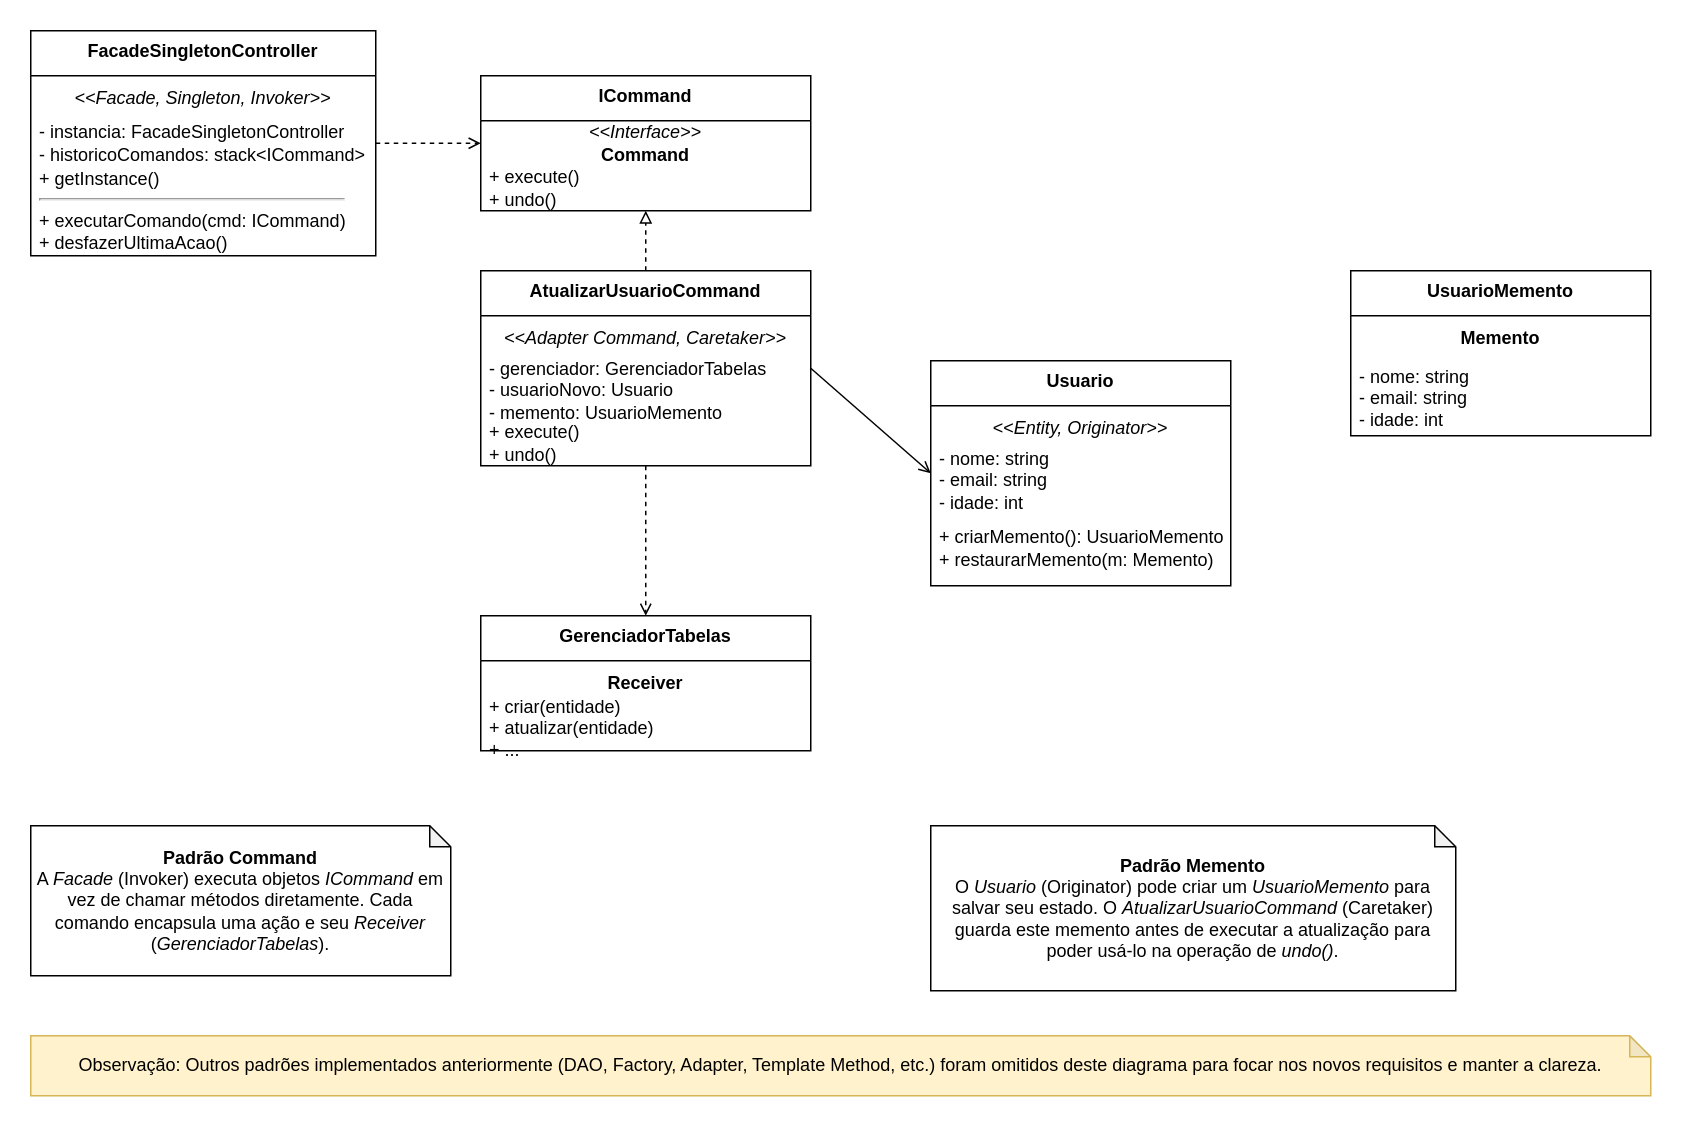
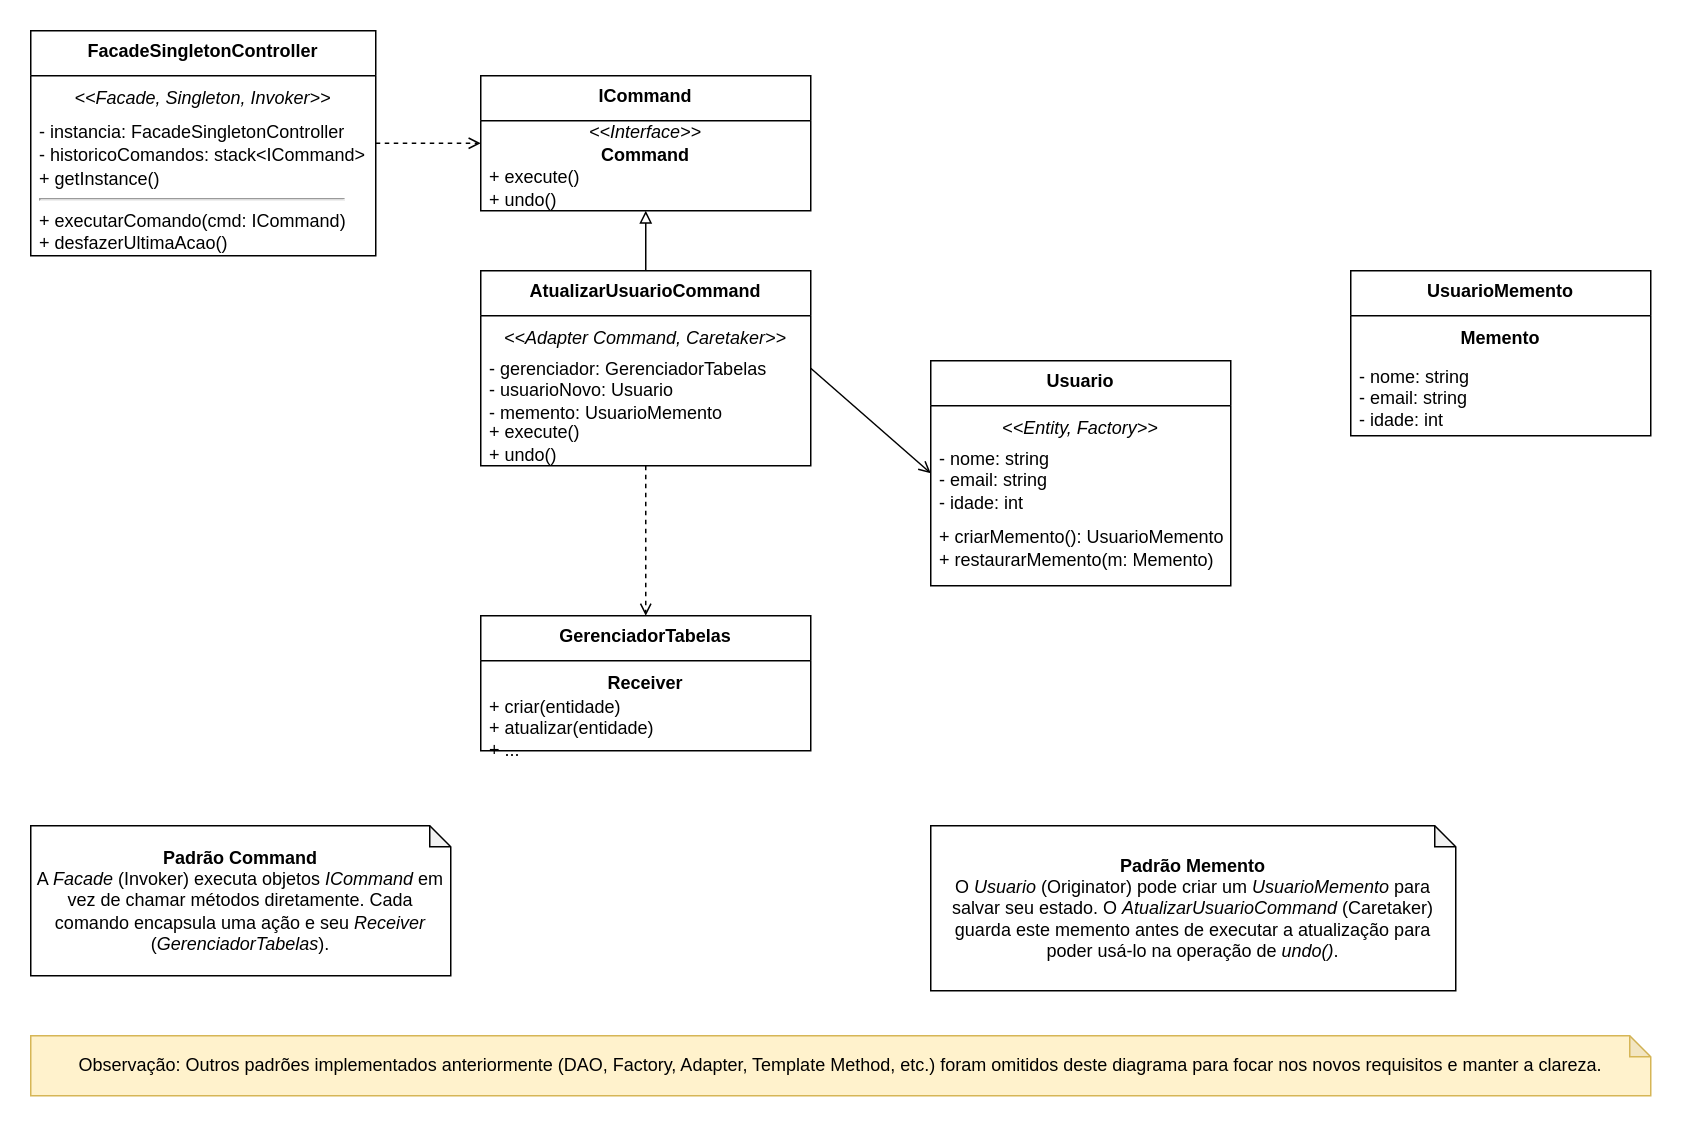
edge "AtualizarUsuarioCommand" -> "ICommand": style dashed -> solid
node "<<Entity, Originator>>": label "<<Entity, Originator>>" -> "<<Entity, Factory>>"
